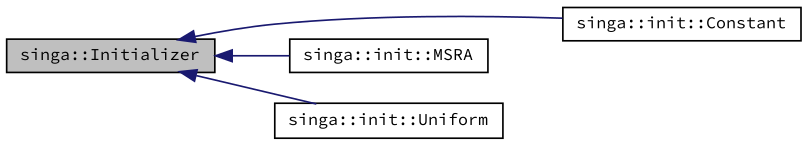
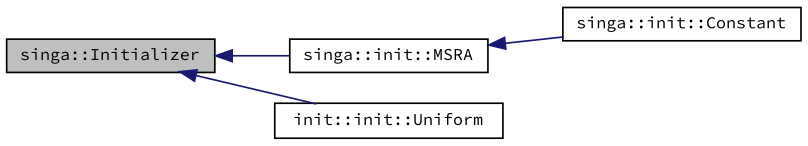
edge "singa::init::Constant" -> "singa::Initializer": now "singa::init::Constant" -> "singa::init::MSRA"
node "singa::init::Uniform": label "singa::init::Uniform" -> "init::init::Uniform"
